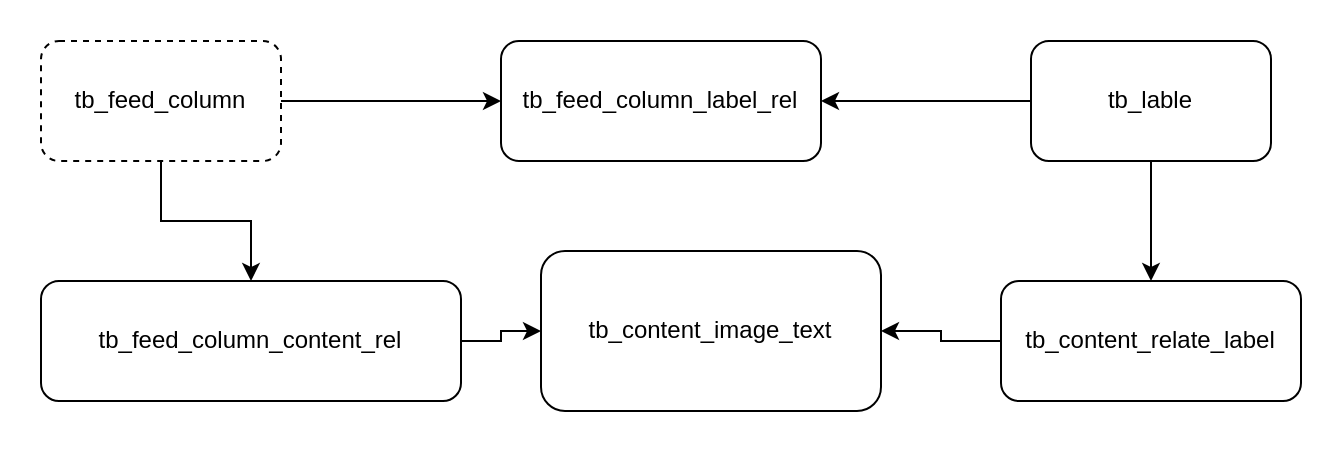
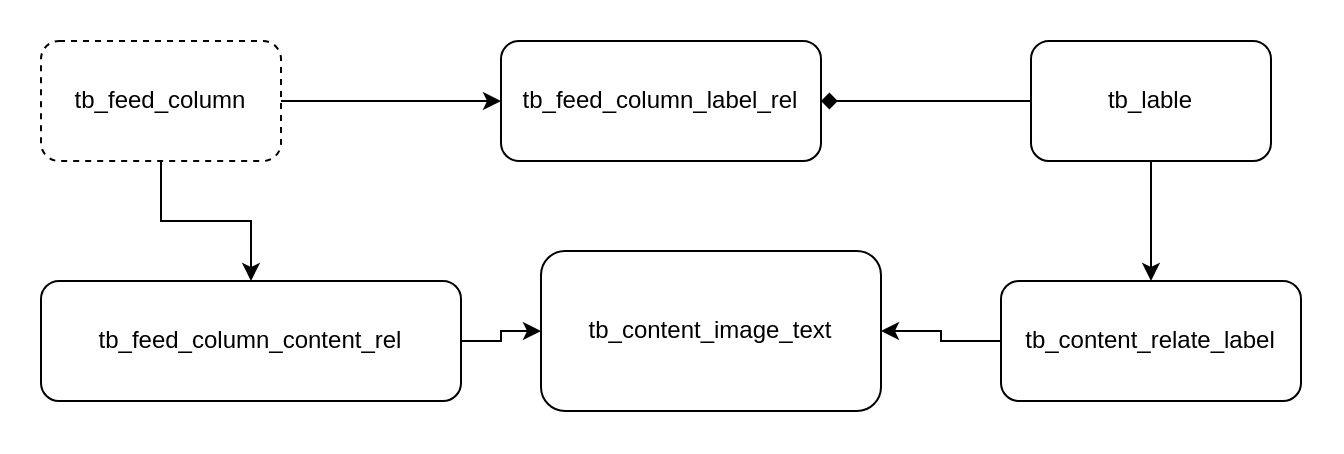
edge "tb_lable" -> "tb_feed_column_label_rel": arrowhead classic -> diamond
